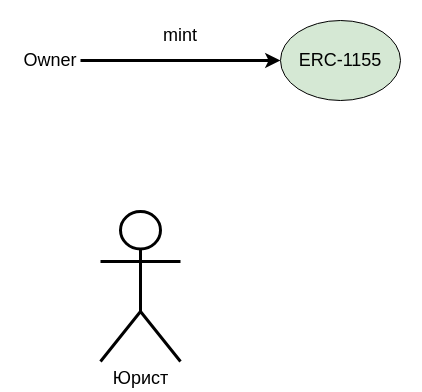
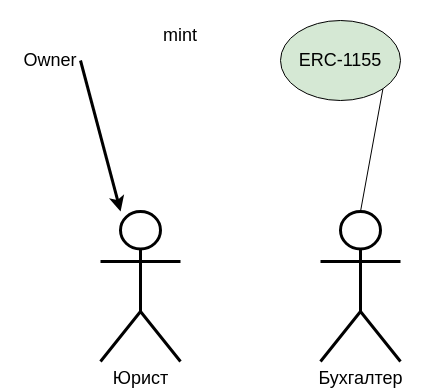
edge "Owner" -> "ERC-1155": now "Owner" -> "Юрист"
edge "ERC-1155" -- "Бухгалтер": added
node "Бухгалтер": added
